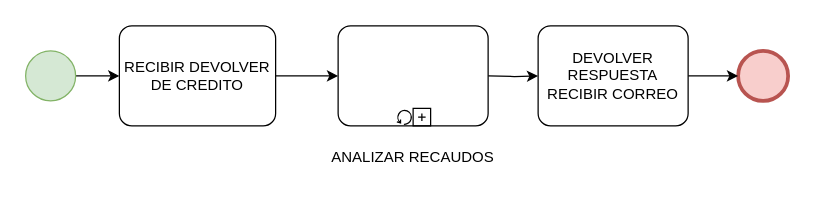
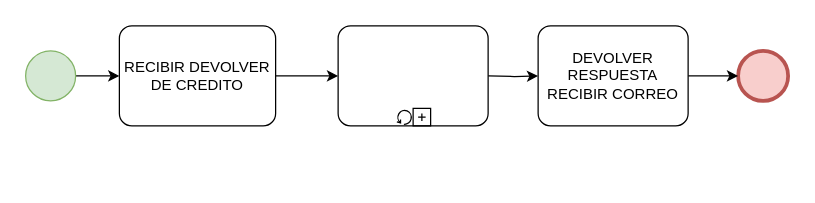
node "ANALIZAR RECAUDOS": removed
